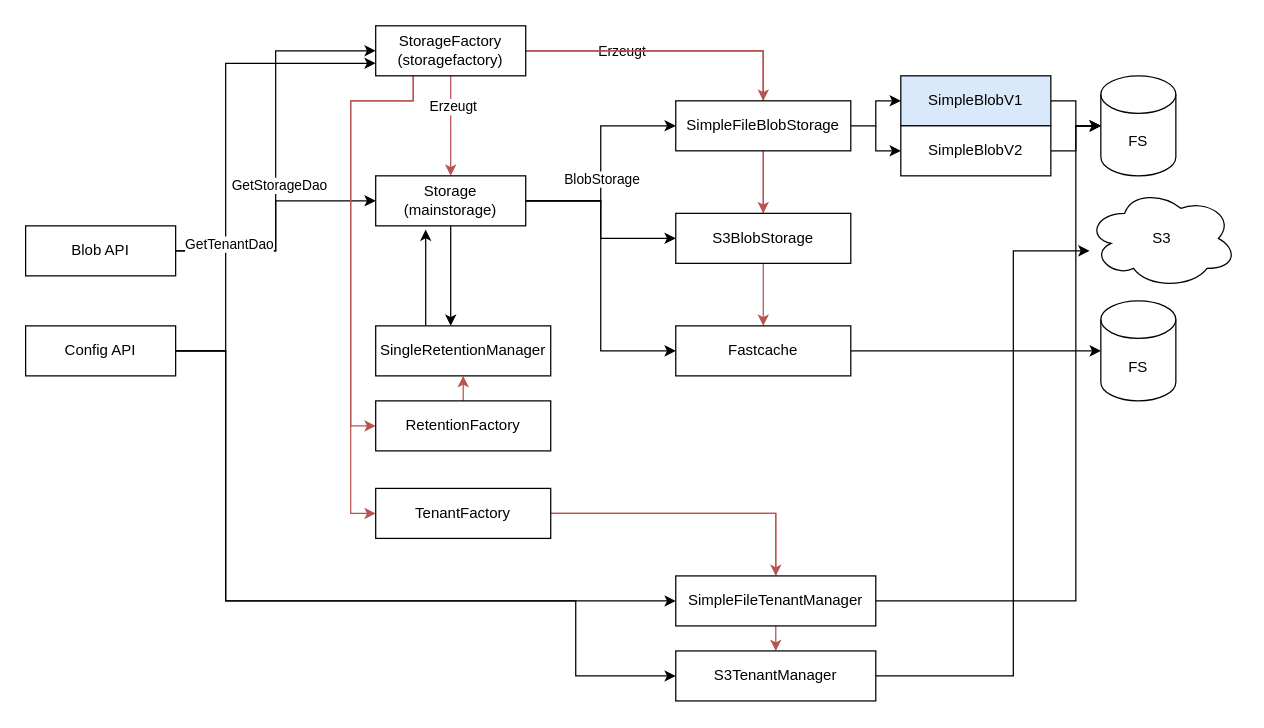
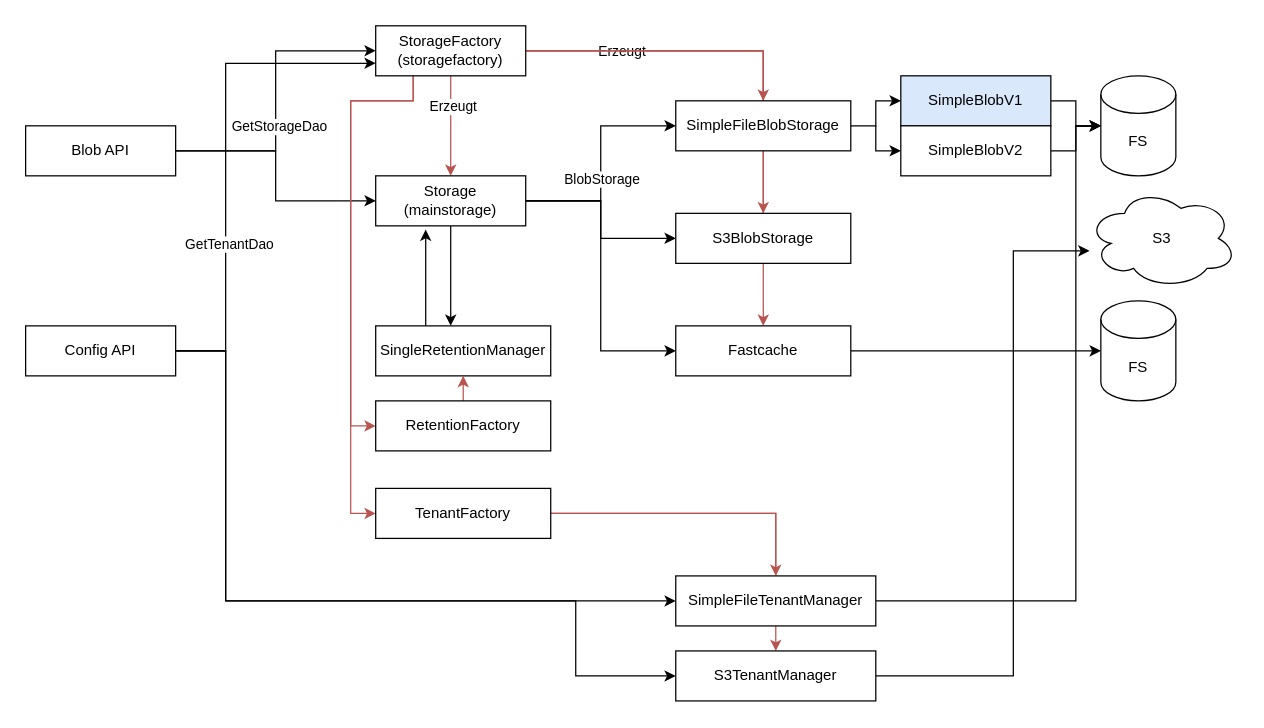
node "Blob API": moved (101, 251) -> (101, 151)
